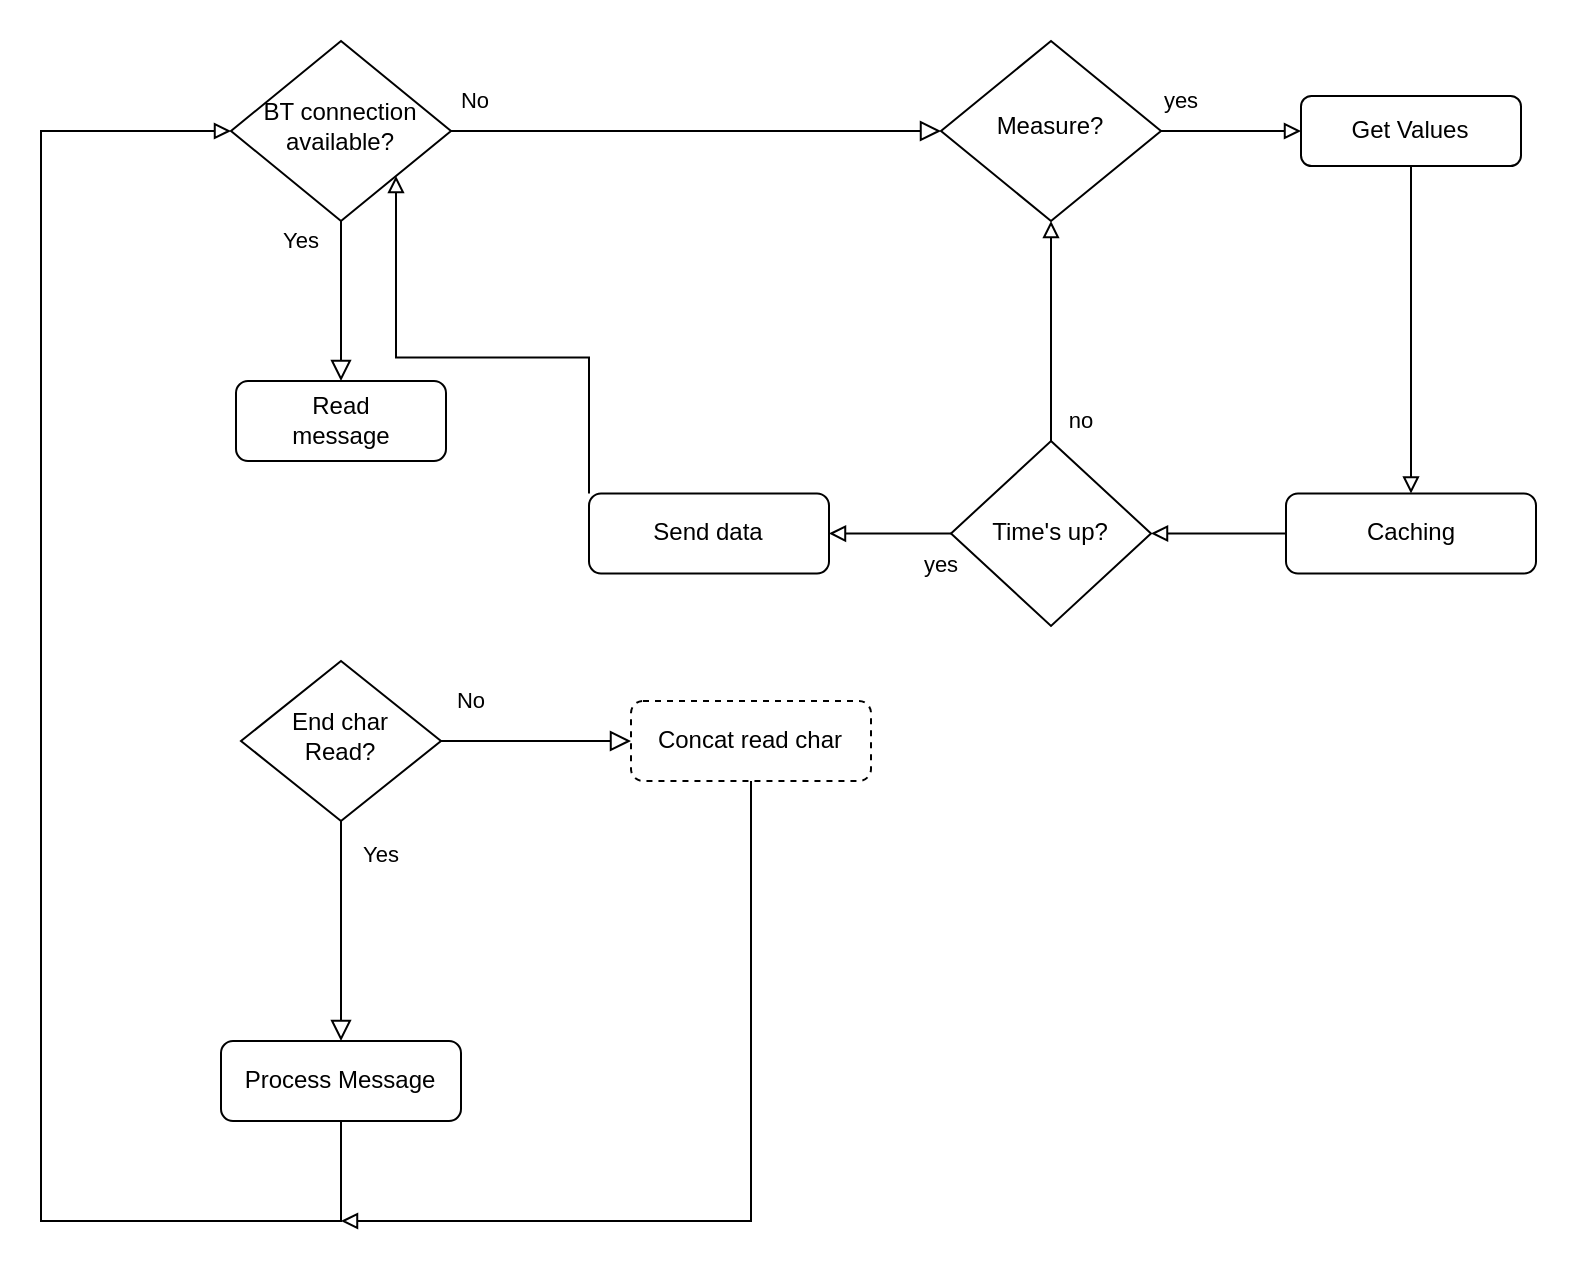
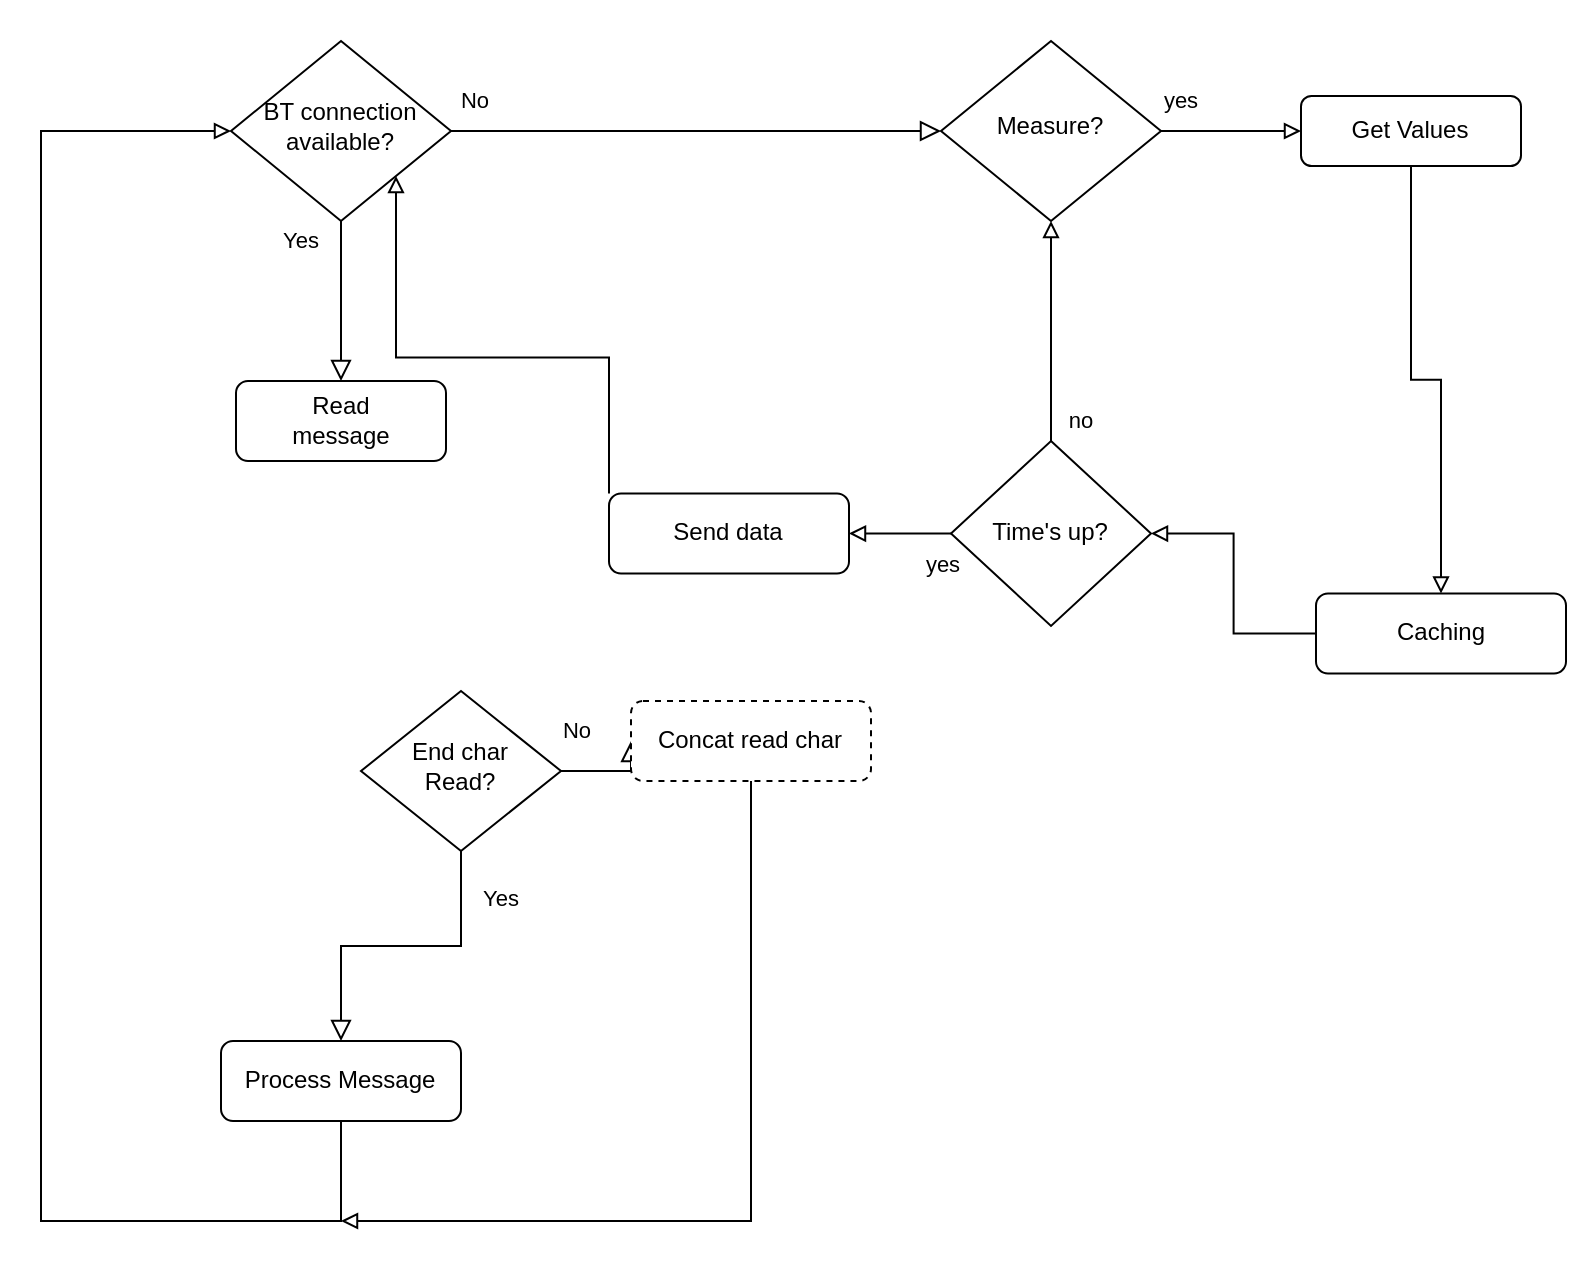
node "Send data": moved (709, 534) -> (729, 534)
node "Caching": moved (1411, 534) -> (1441, 634)
node "End char Read?": moved (341, 741) -> (461, 771)
